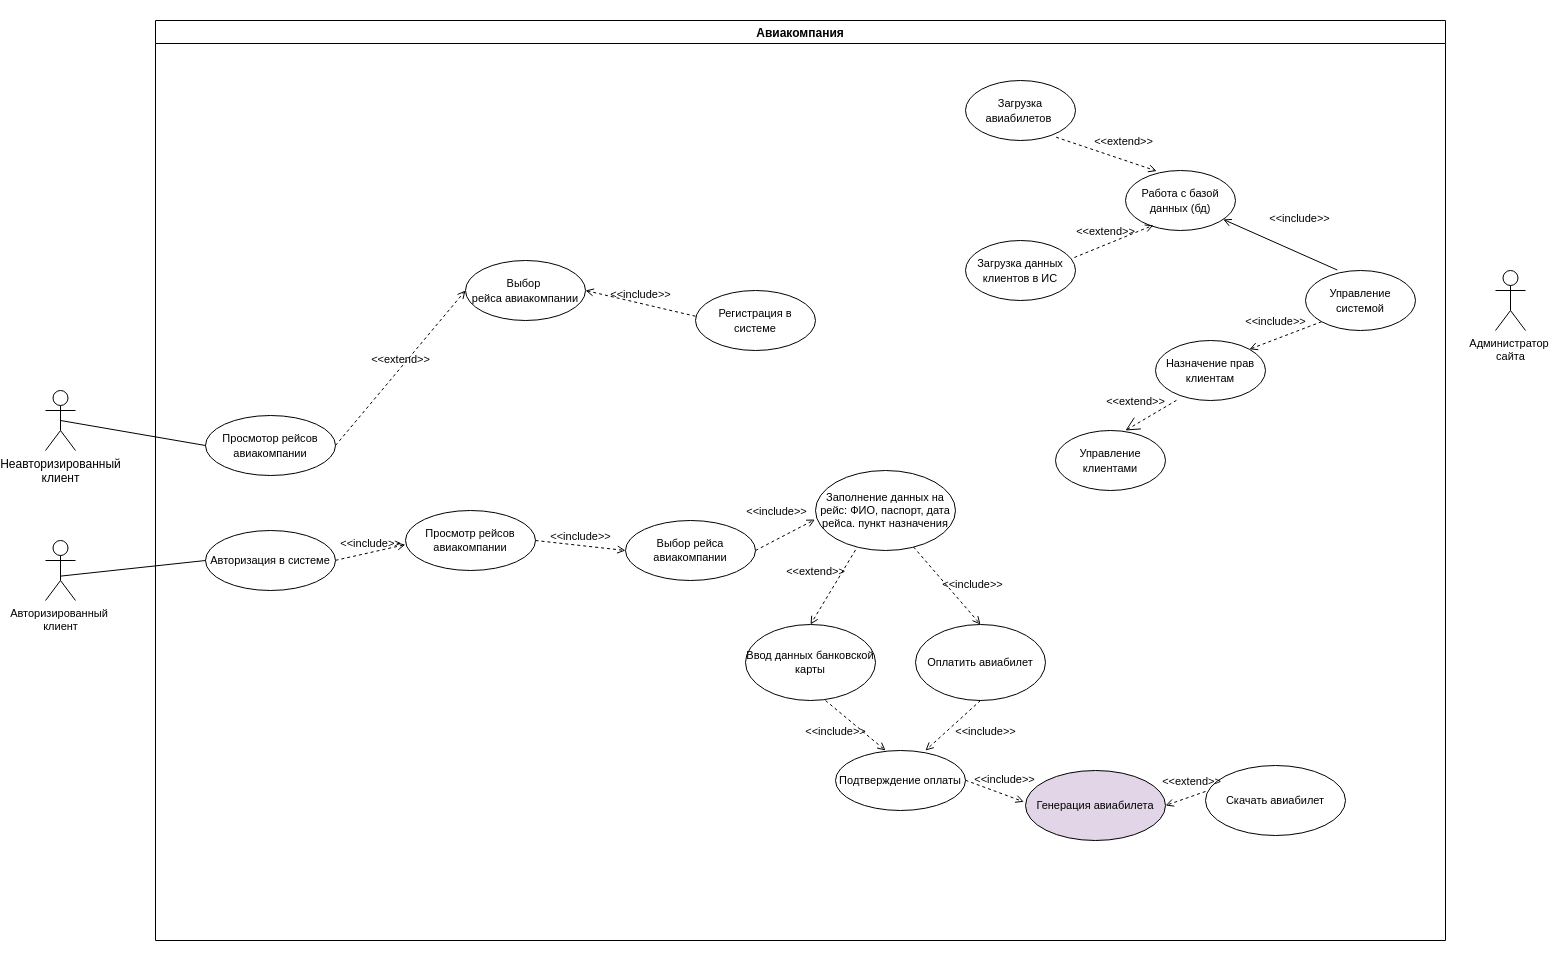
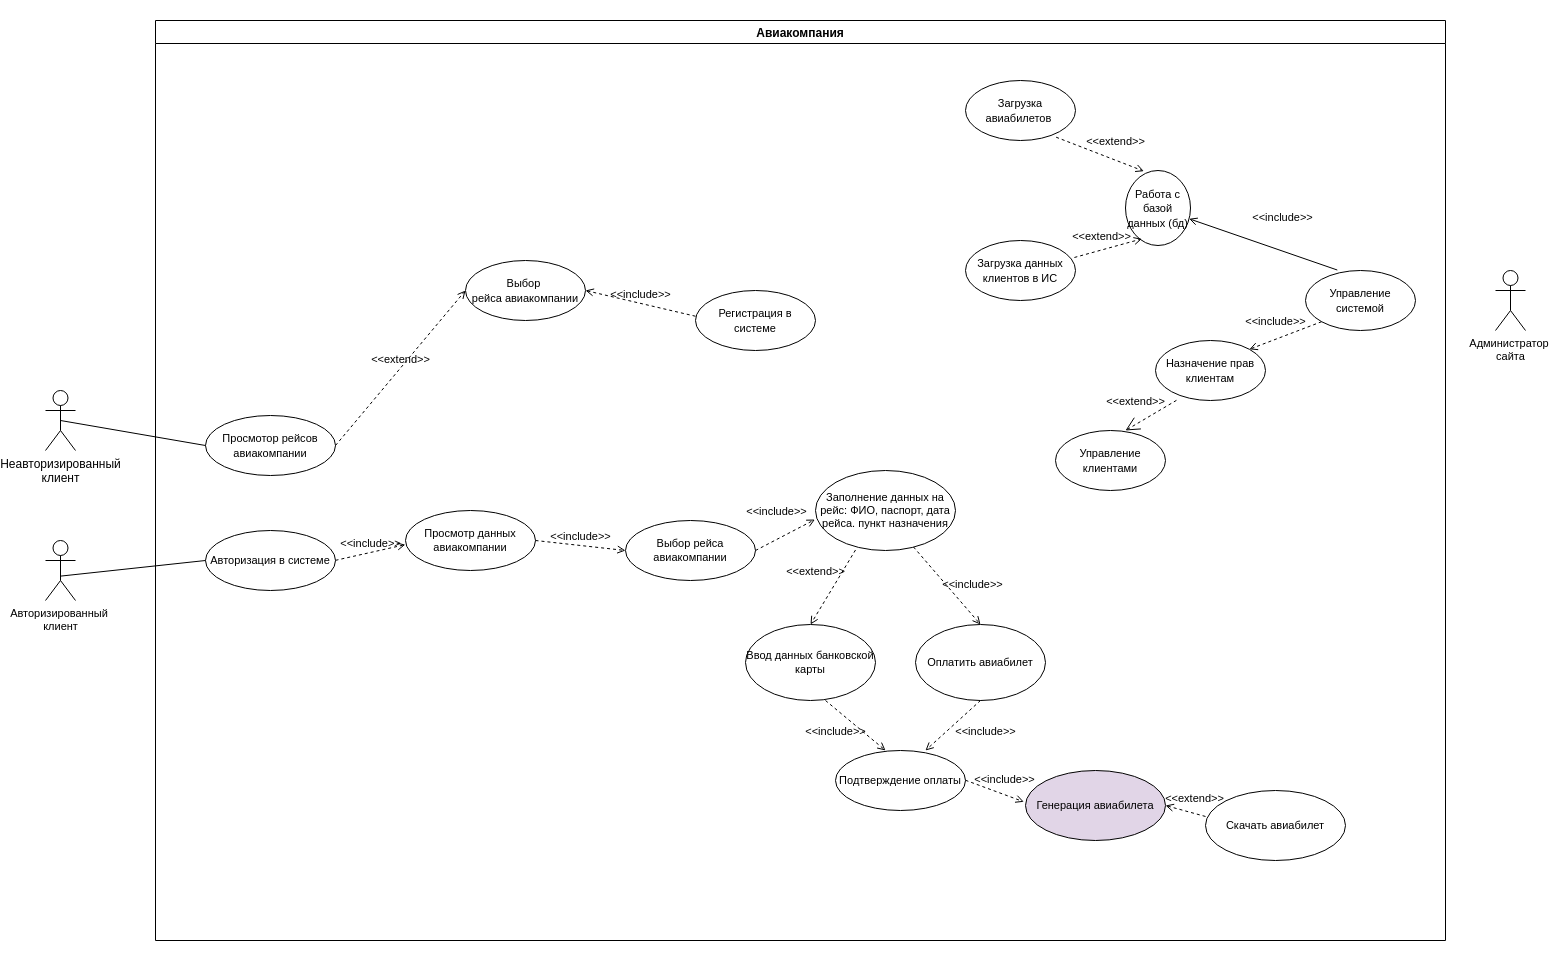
node "Работа с базой данных (бд)": size 110x60 -> 65x75
node "Просмотр рейсов авиакомпании": label "Просмотр рейсов авиакомпании" -> "Просмотр данных авиакомпании"
node "Скачать авиабилет": moved (1276, 801) -> (1276, 826)
